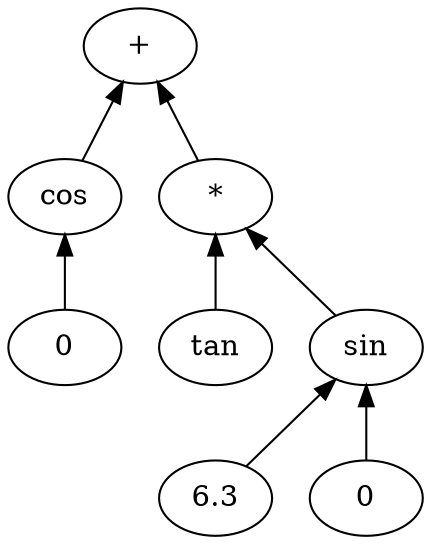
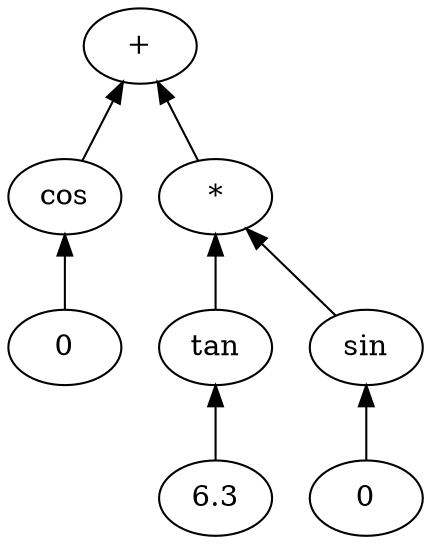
edge "6.3" -> "sin": now "6.3" -> "tan"
